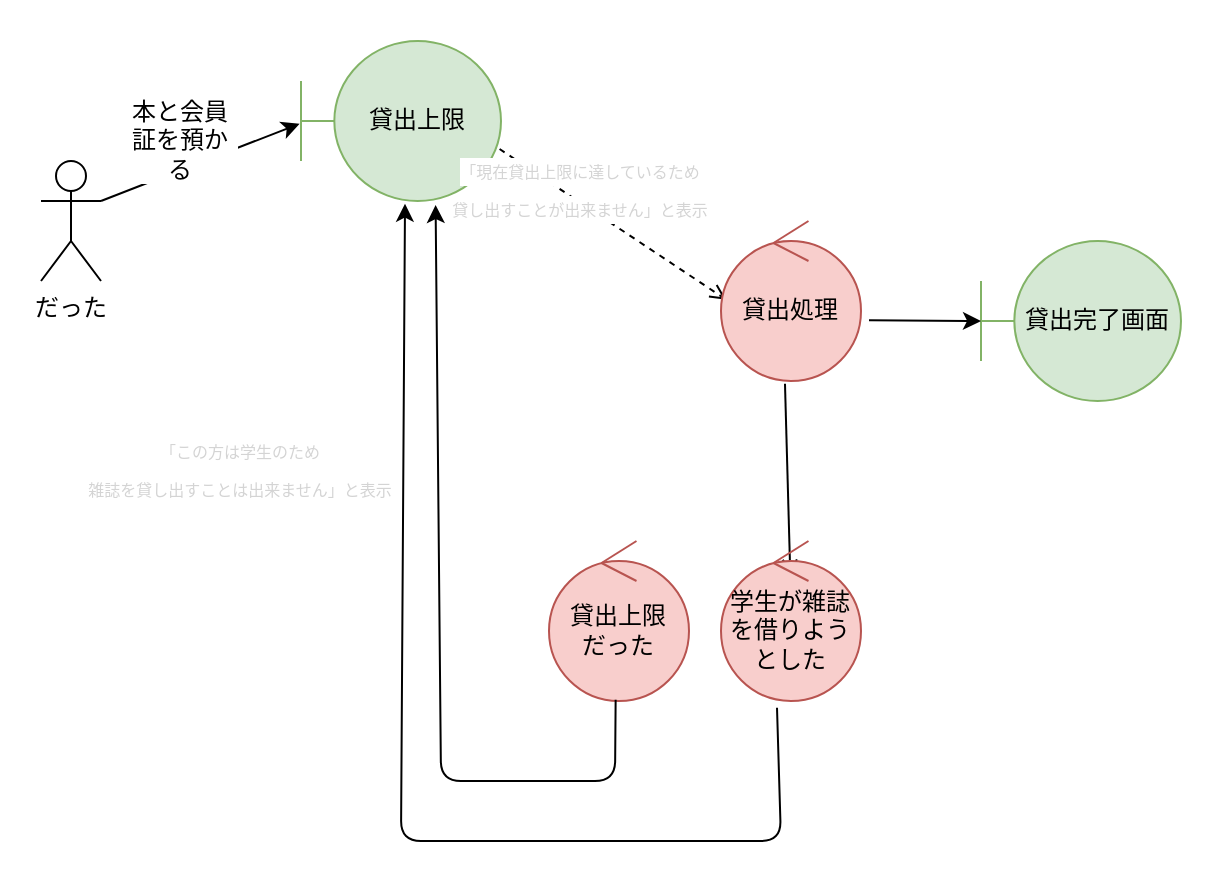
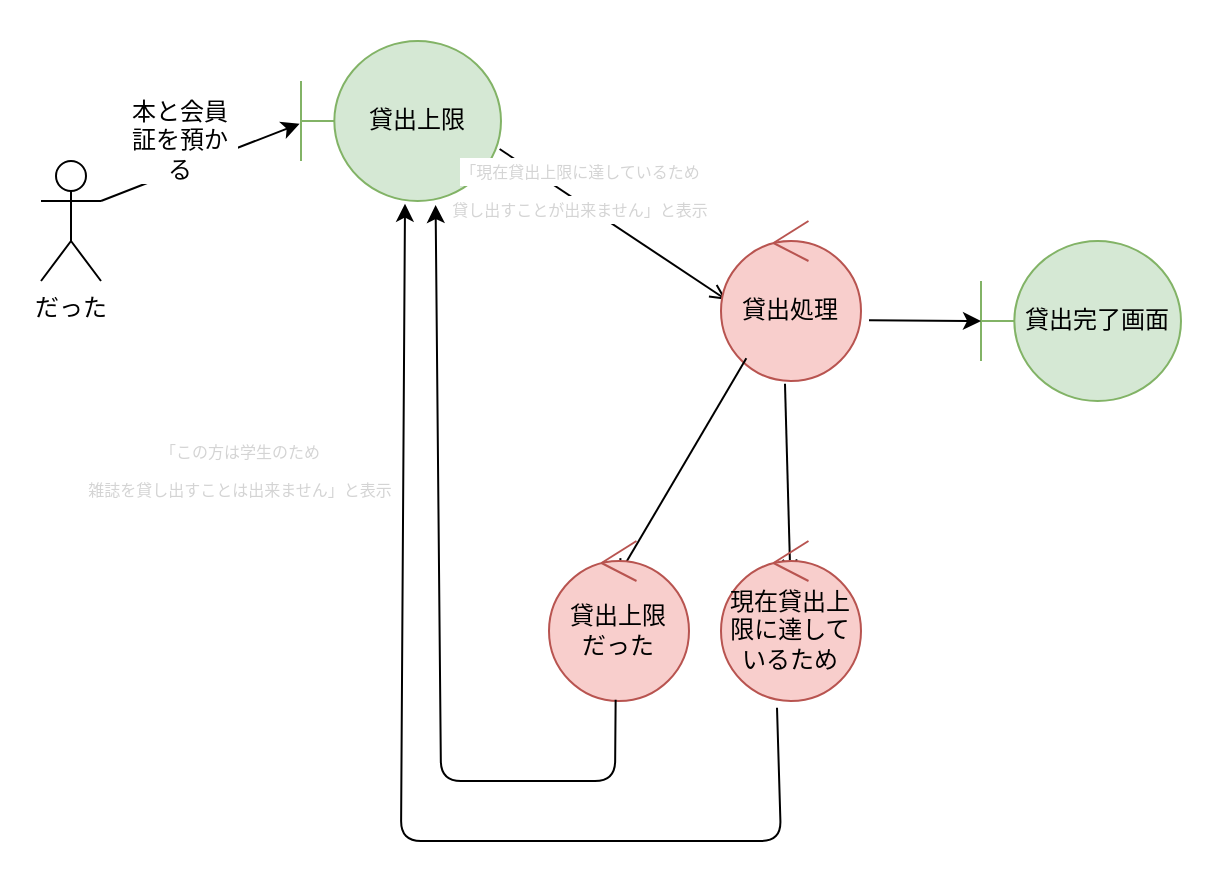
edge "貸出上限" -> "貸出処理": style dashed -> solid
edge "貸出処理" -> "貸出上限 だった": added
node "学生が雑誌を借りようとした": label "学生が雑誌を借りようとした" -> "現在貸出上限に達しているため"
